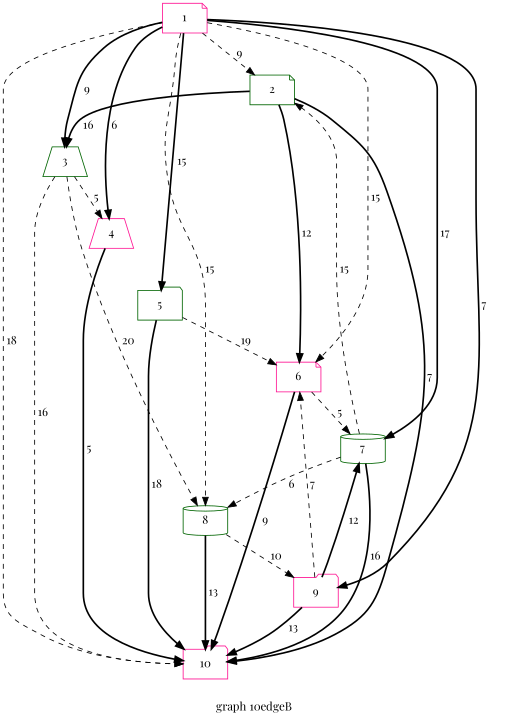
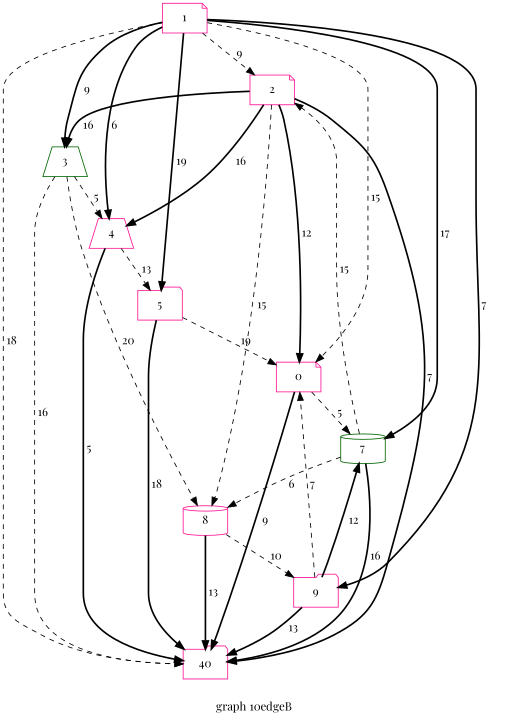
node "2": color darkgreen -> deeppink
edge "1" -> "5": label " 15 " -> " 19 "
edge "2" -> "4": added, label "16"
edge "1" -> "8": now "2" -> "8"
edge "4" -> "5": added, label "13"
node "5": color darkgreen -> deeppink
node "6": label "6" -> "0"
node "8": color darkgreen -> deeppink
node "10": label "10" -> "40"
